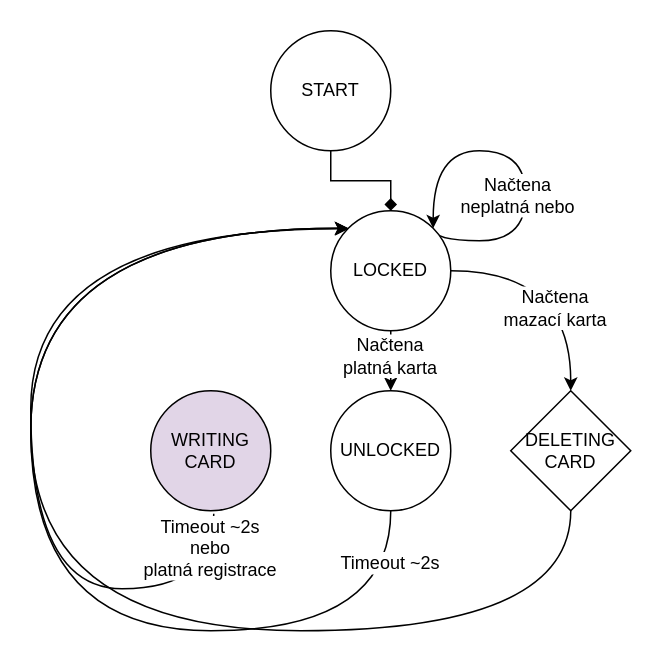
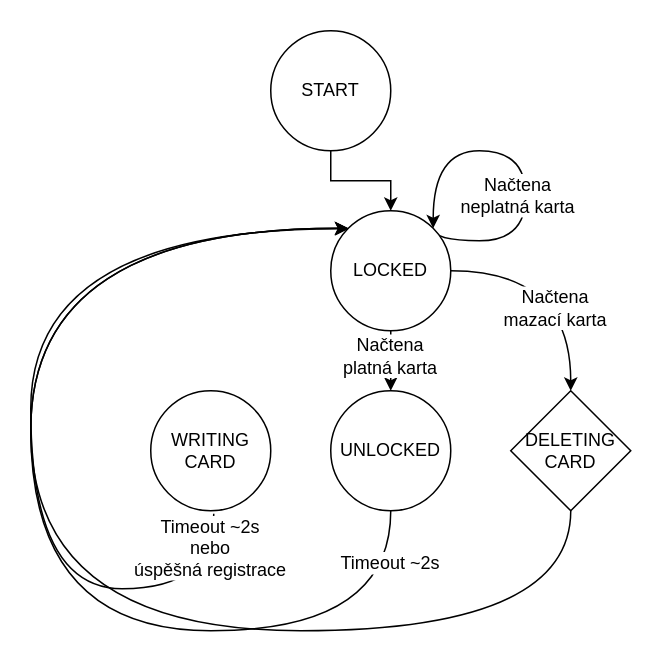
node "Načtena neplatná nebo": label "Načtena neplatná nebo" -> "Načtena neplatná karta"
edge "START" -> "LOCKED": arrowhead diamond -> classic
node "WRITING CARD": fillcolor #e1d5e7 -> #ffffff
node "Timeout ~2s nebo platná registrace": label "Timeout ~2s nebo platná registrace" -> "Timeout ~2s nebo úspěšná registrace"
